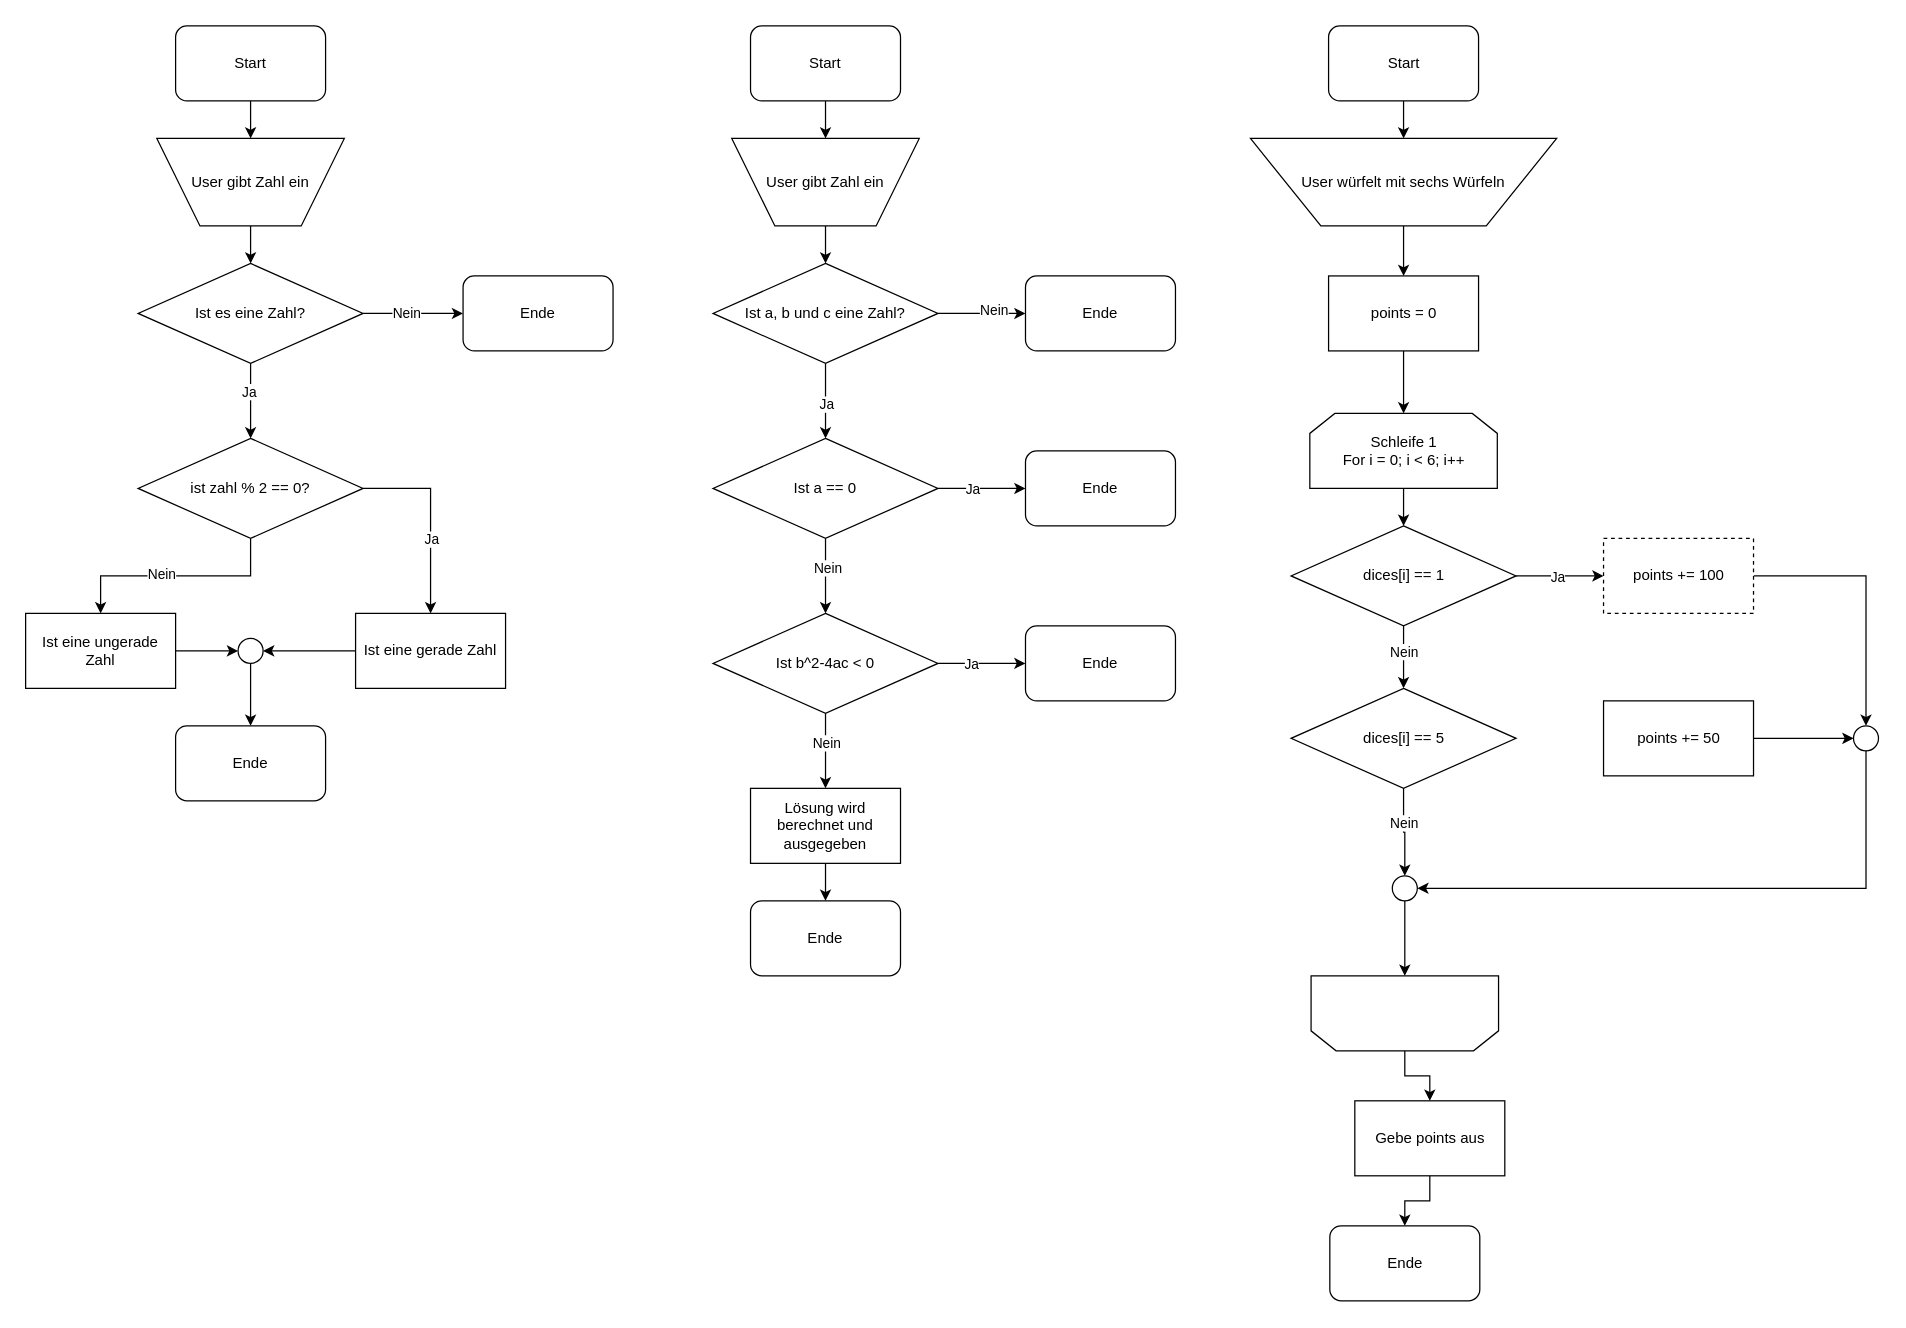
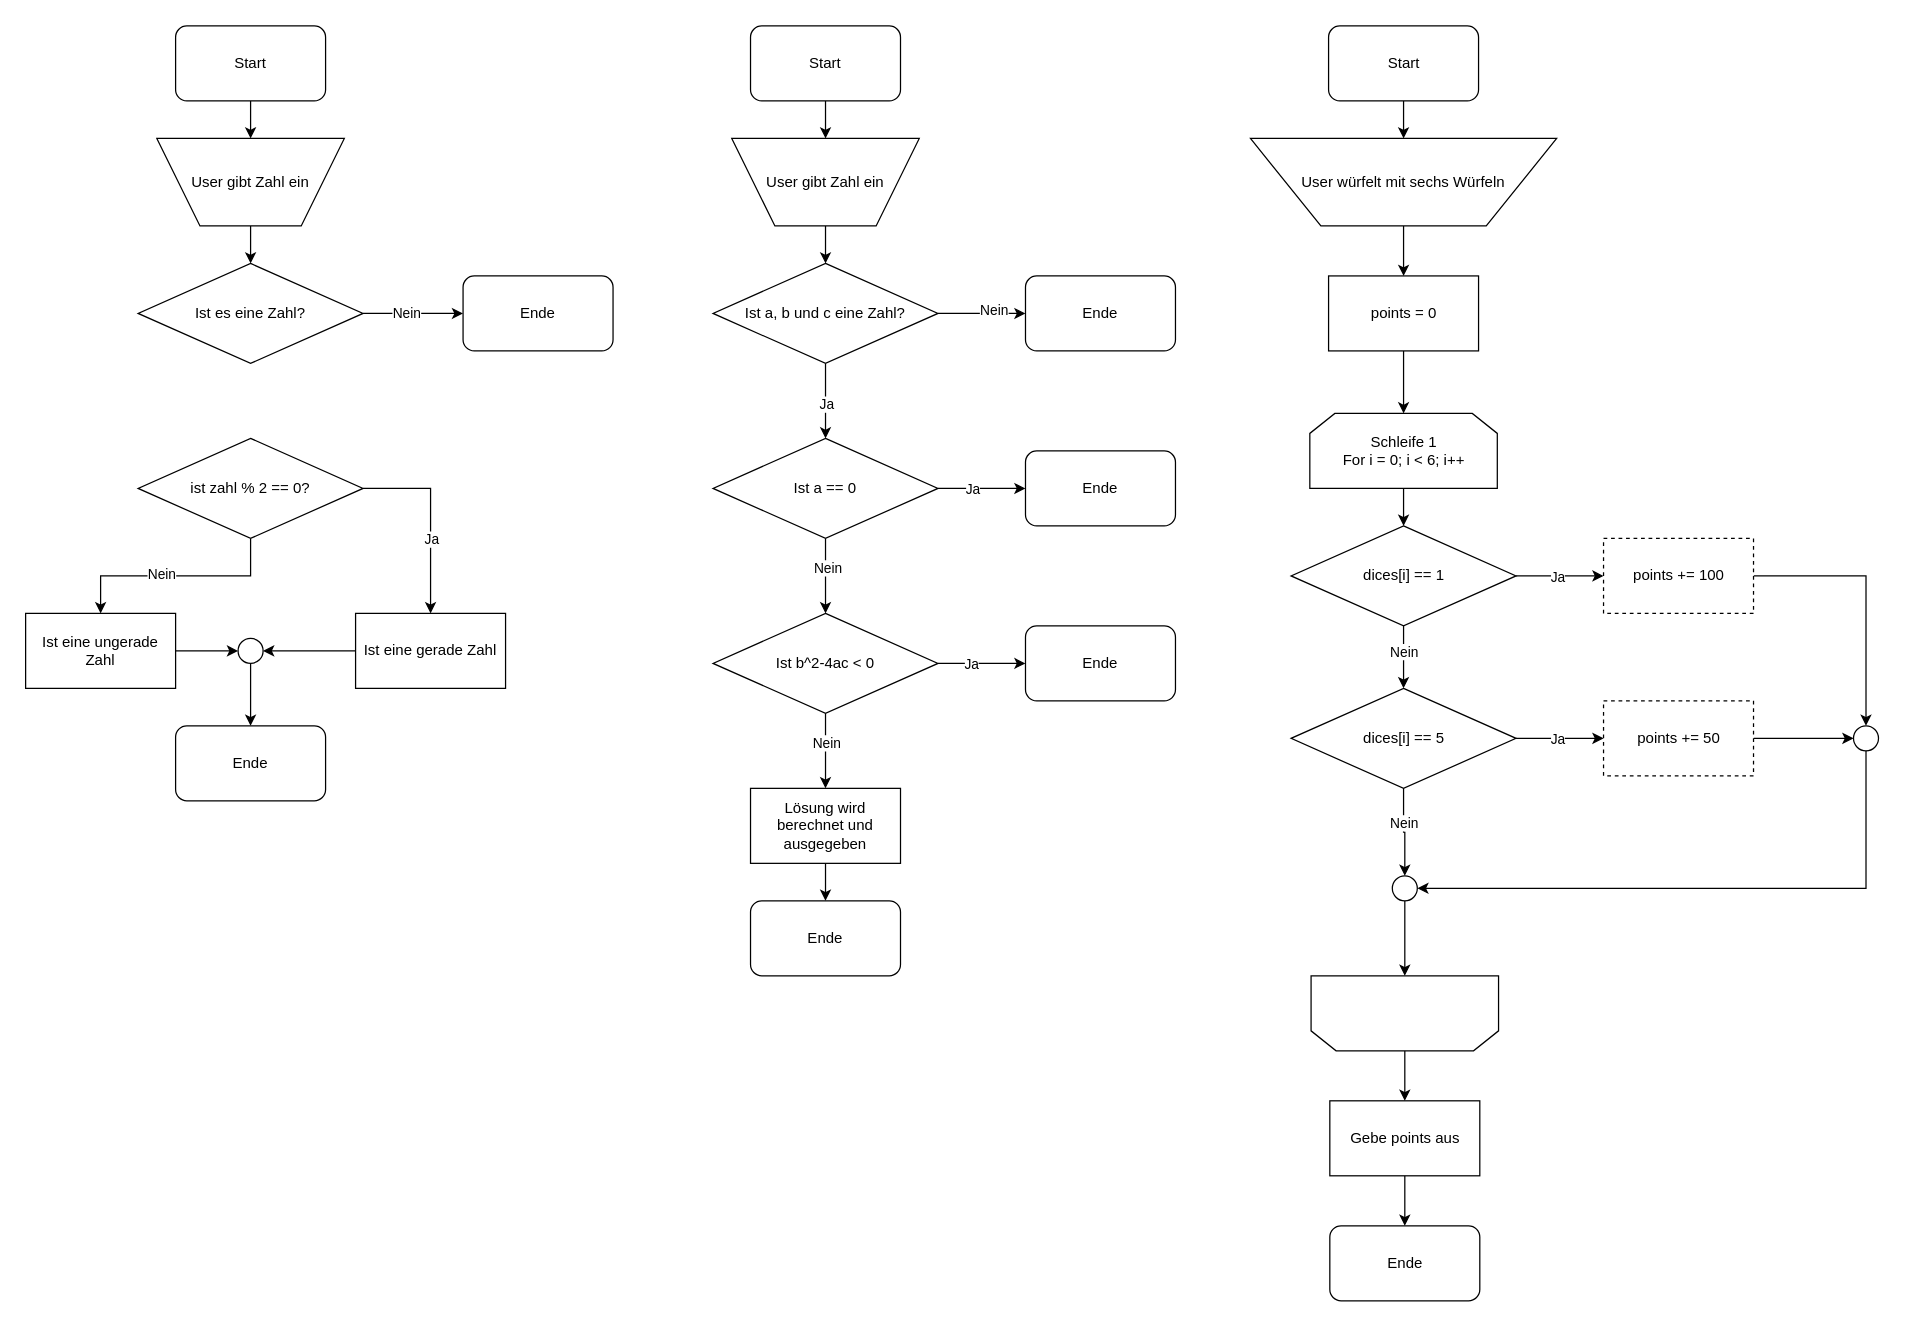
edge "Ist es eine Zahl?" -> "ist zahl % 2 == 0?": removed, label "Ja"
edge "dices[i] == 5" -> "points += 50": added, label "Ja"
node "points += 50": style solid -> dashed
node "Gebe points aus": moved (1430, 1138) -> (1405, 1138)
